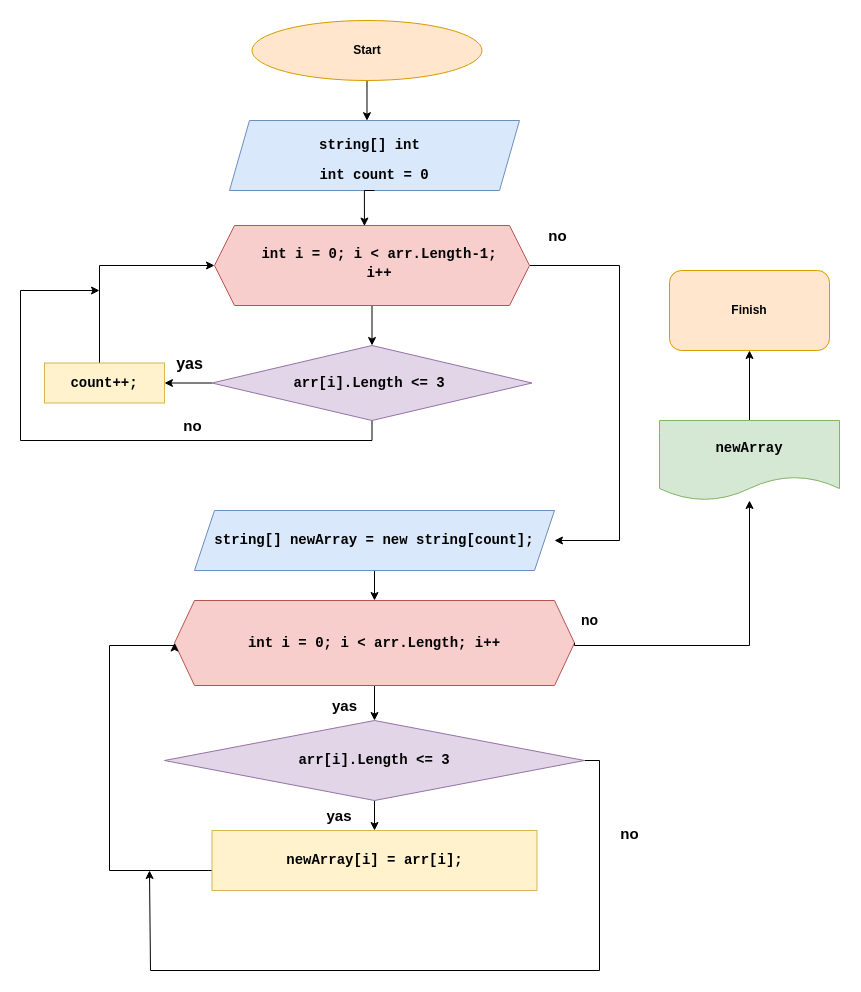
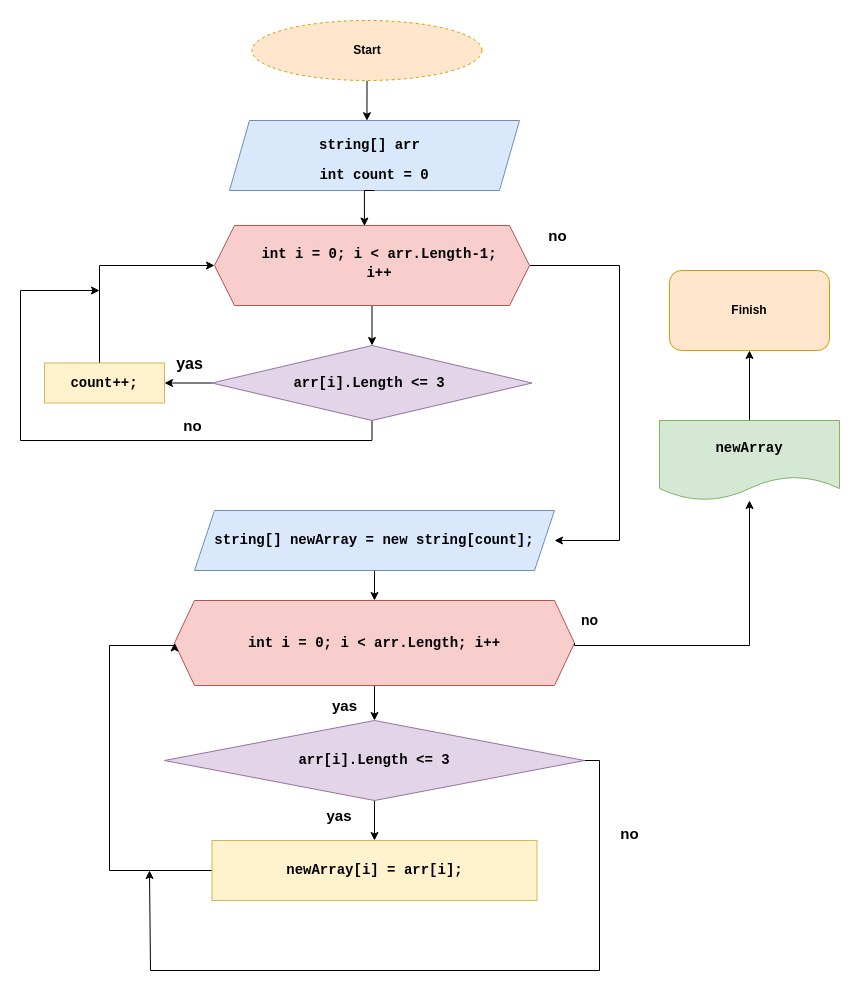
node "Start": style solid -> dashed
node "string[] int": label "string[] int" -> "string[] arr"
node "newArray[i] = arr[i];": moved (375, 861) -> (375, 871)
